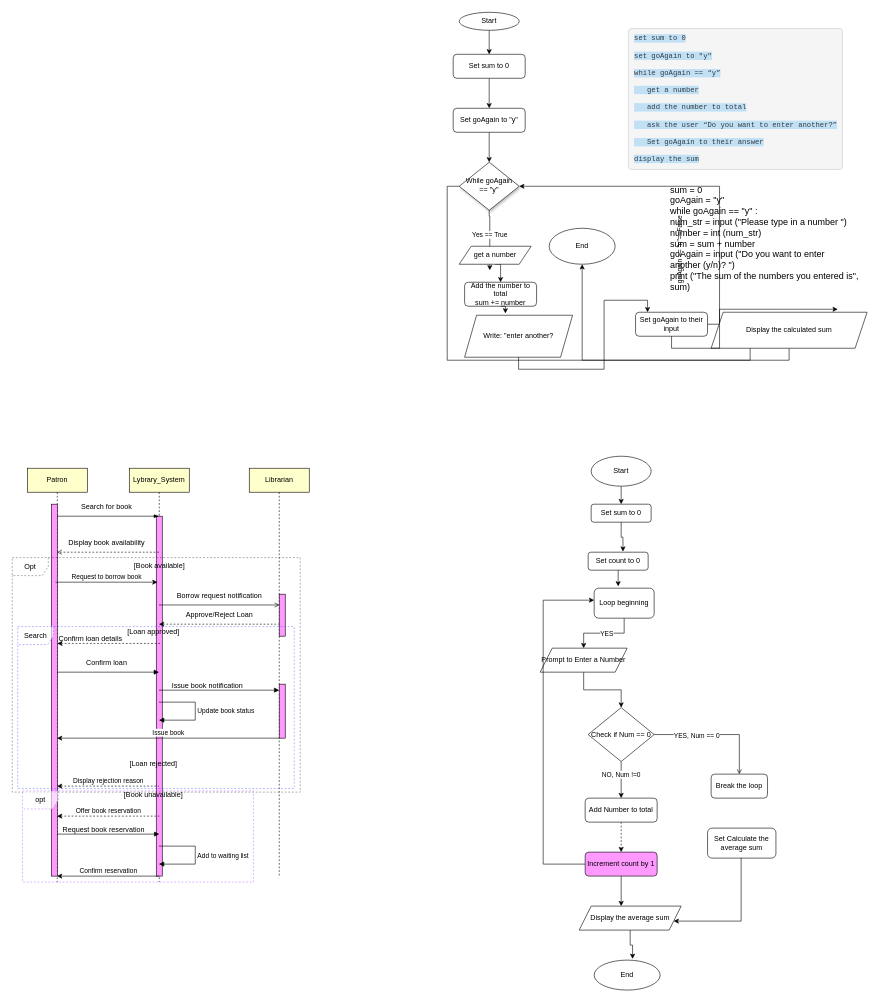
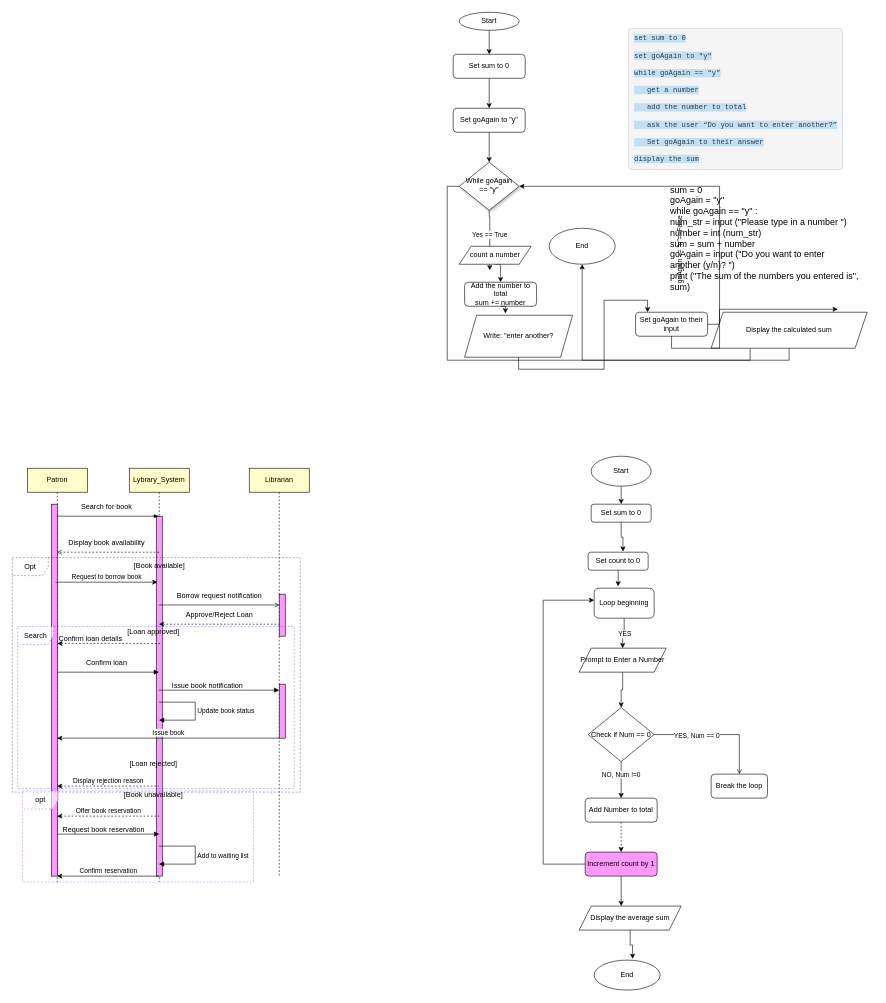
node "get a number": label "get a number" -> "count a number"
node "Prompt to Enter a Number": moved (584, 660) -> (623, 660)
node "Set Calculate the average sum": removed
edge "Set Calculate the average sum" -> "Display the average sum": removed
